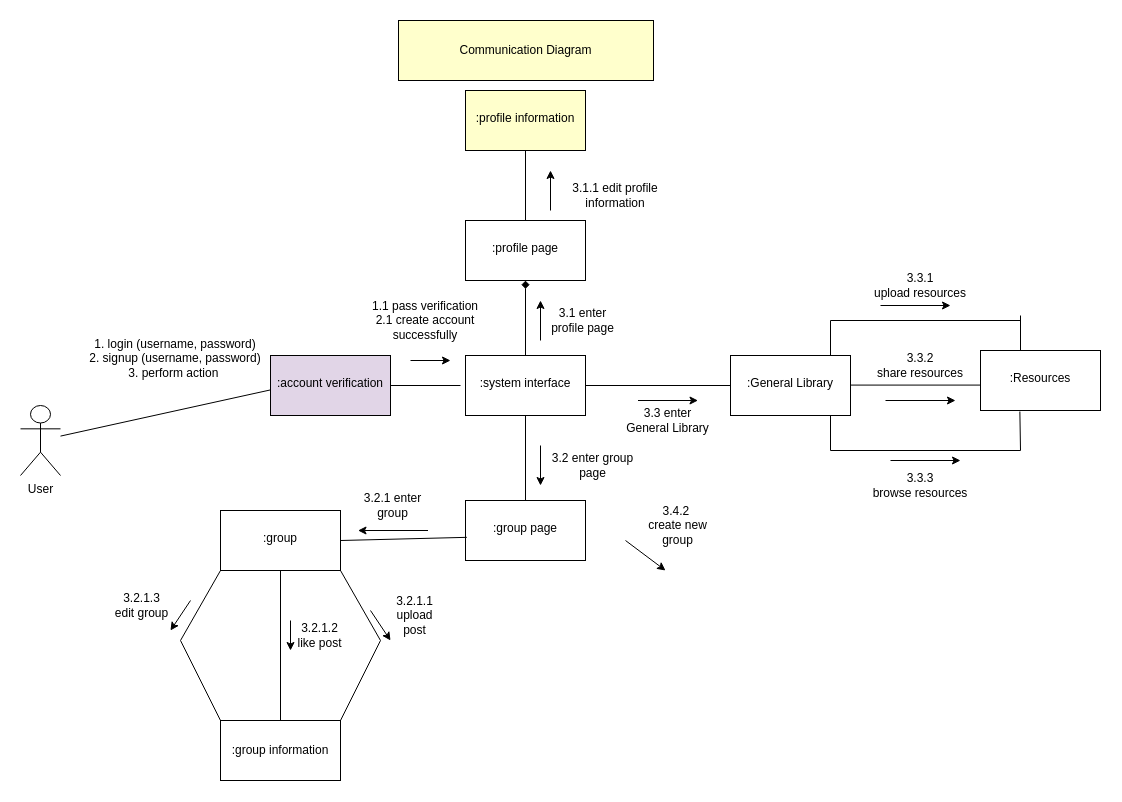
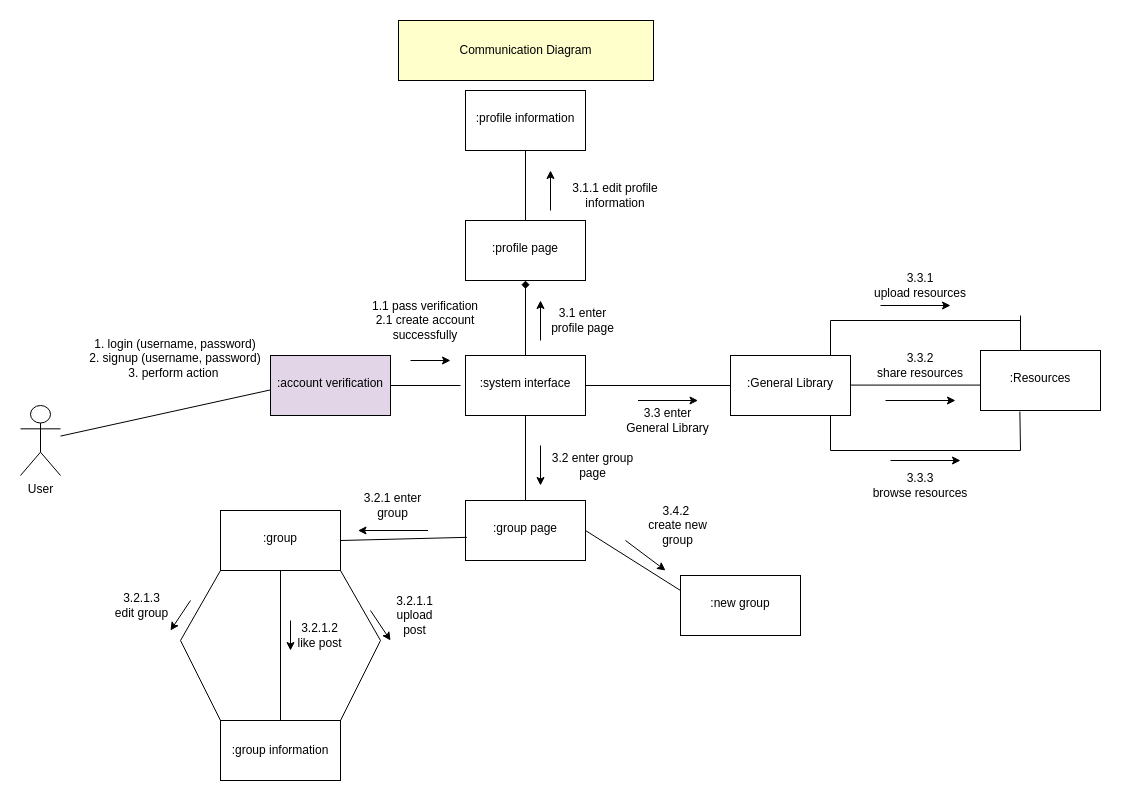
node ":profile information": fillcolor #ffffcc -> #ffffff
edge ":group page" -- ":new group": added
node ":new group": added
